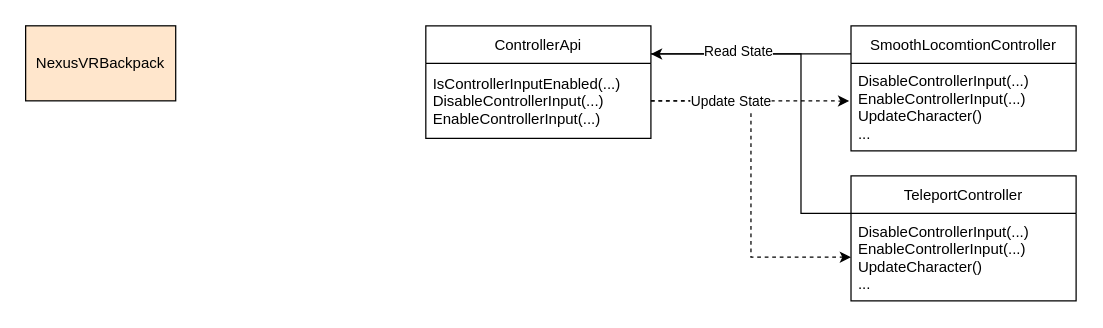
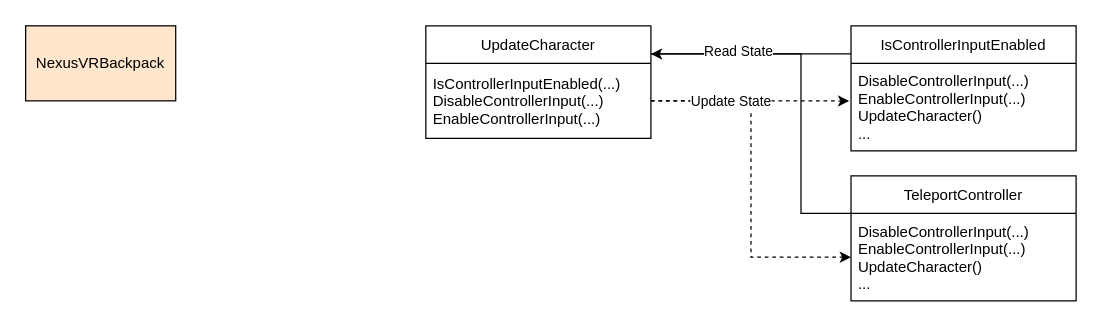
node "ControllerApi": label "ControllerApi" -> "UpdateCharacter"
node "SmoothLocomtionController": label "SmoothLocomtionController" -> "IsControllerInputEnabled"
